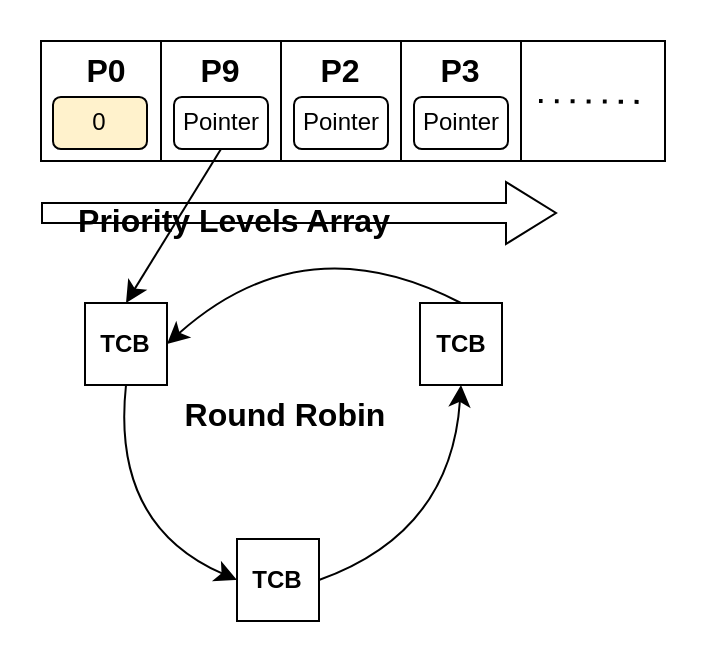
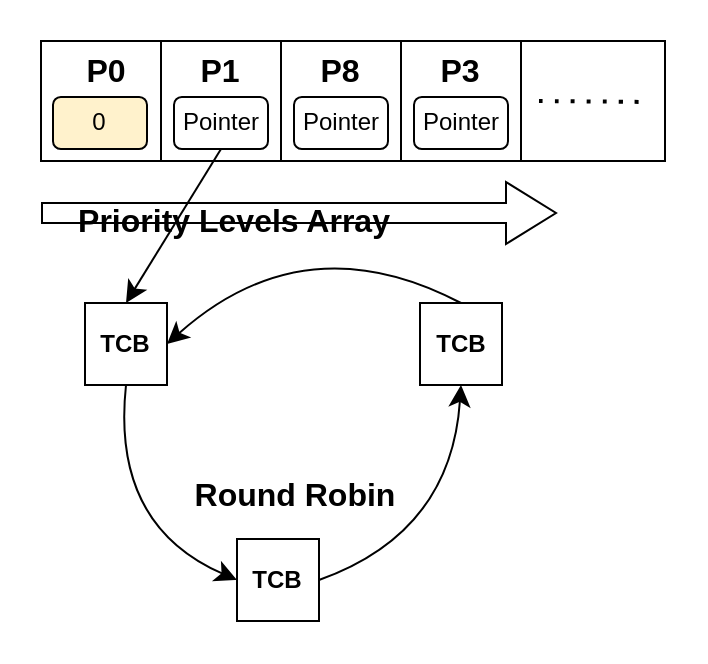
node "P9": label "P9" -> "P1"
node "P2": label "P2" -> "P8"
node "Round Robin": moved (286, 415) -> (296, 495)
